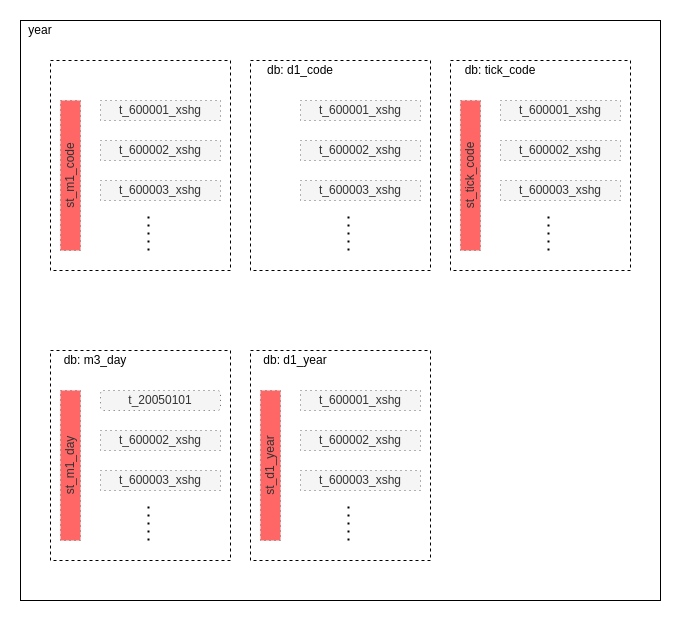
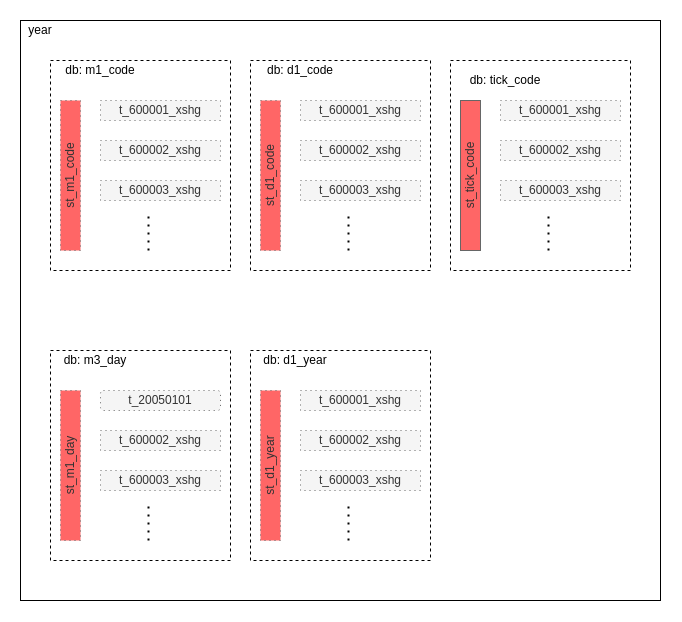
node "db: m1_code": added
node "db: tick_code": moved (501, 71) -> (506, 81)
node "st_d1_code": added
node "st_tick_code": style dashed -> solid
